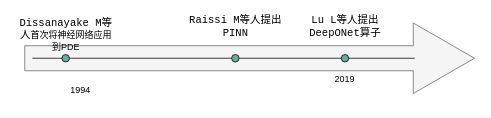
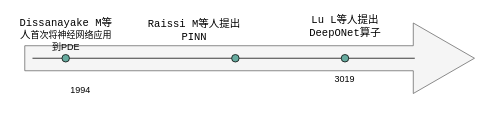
node "Raissi M等人提出PINN": moved (235, 27) -> (194, 30)
node "2019": label "2019" -> "3019"
